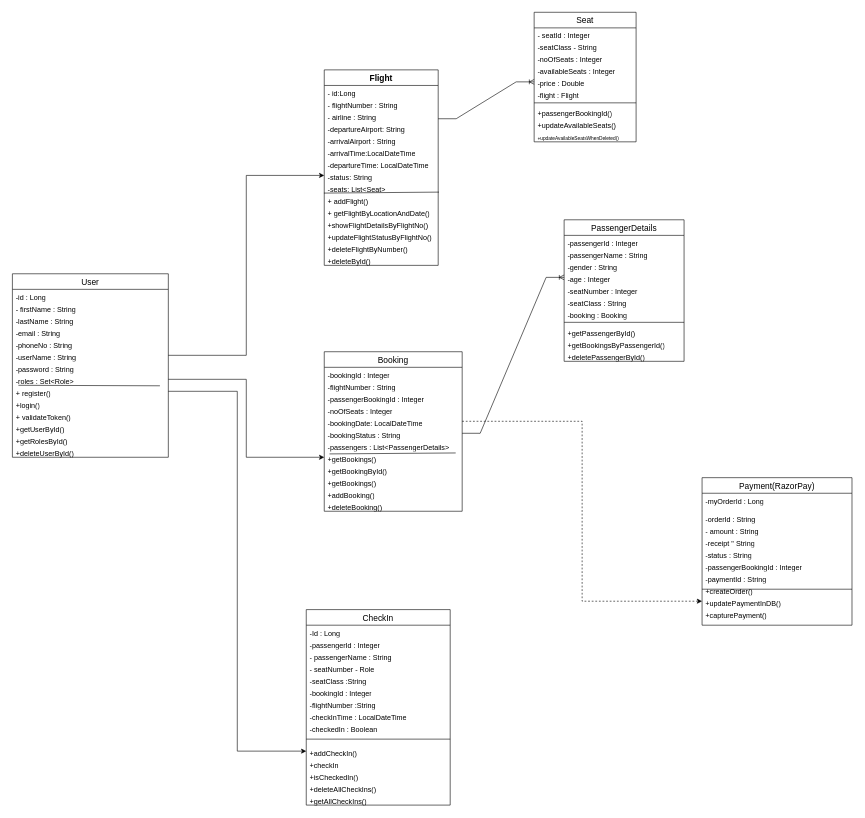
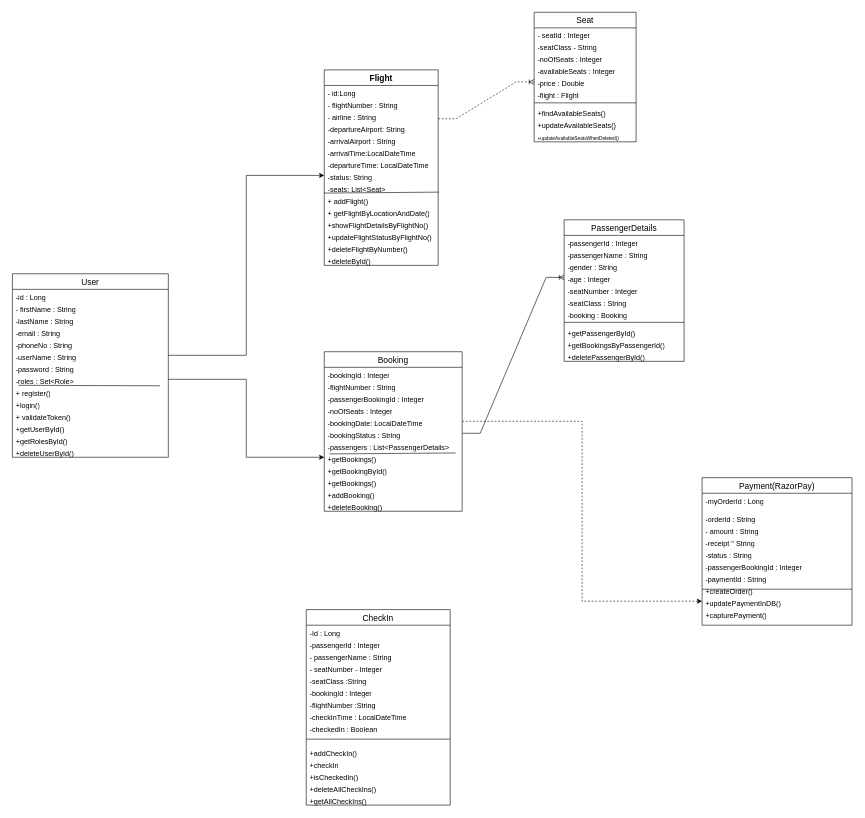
edge "Flight" -> "-price : Double": style solid -> dashed
node "+passengerBookingId()": label "+passengerBookingId()" -> "+findAvailableSeats()"
node "- seatNumber - Role": label "- seatNumber - Role" -> "- seatNumber - Integer"
edge "+ register()" -> "+addCheckIn()": removed
